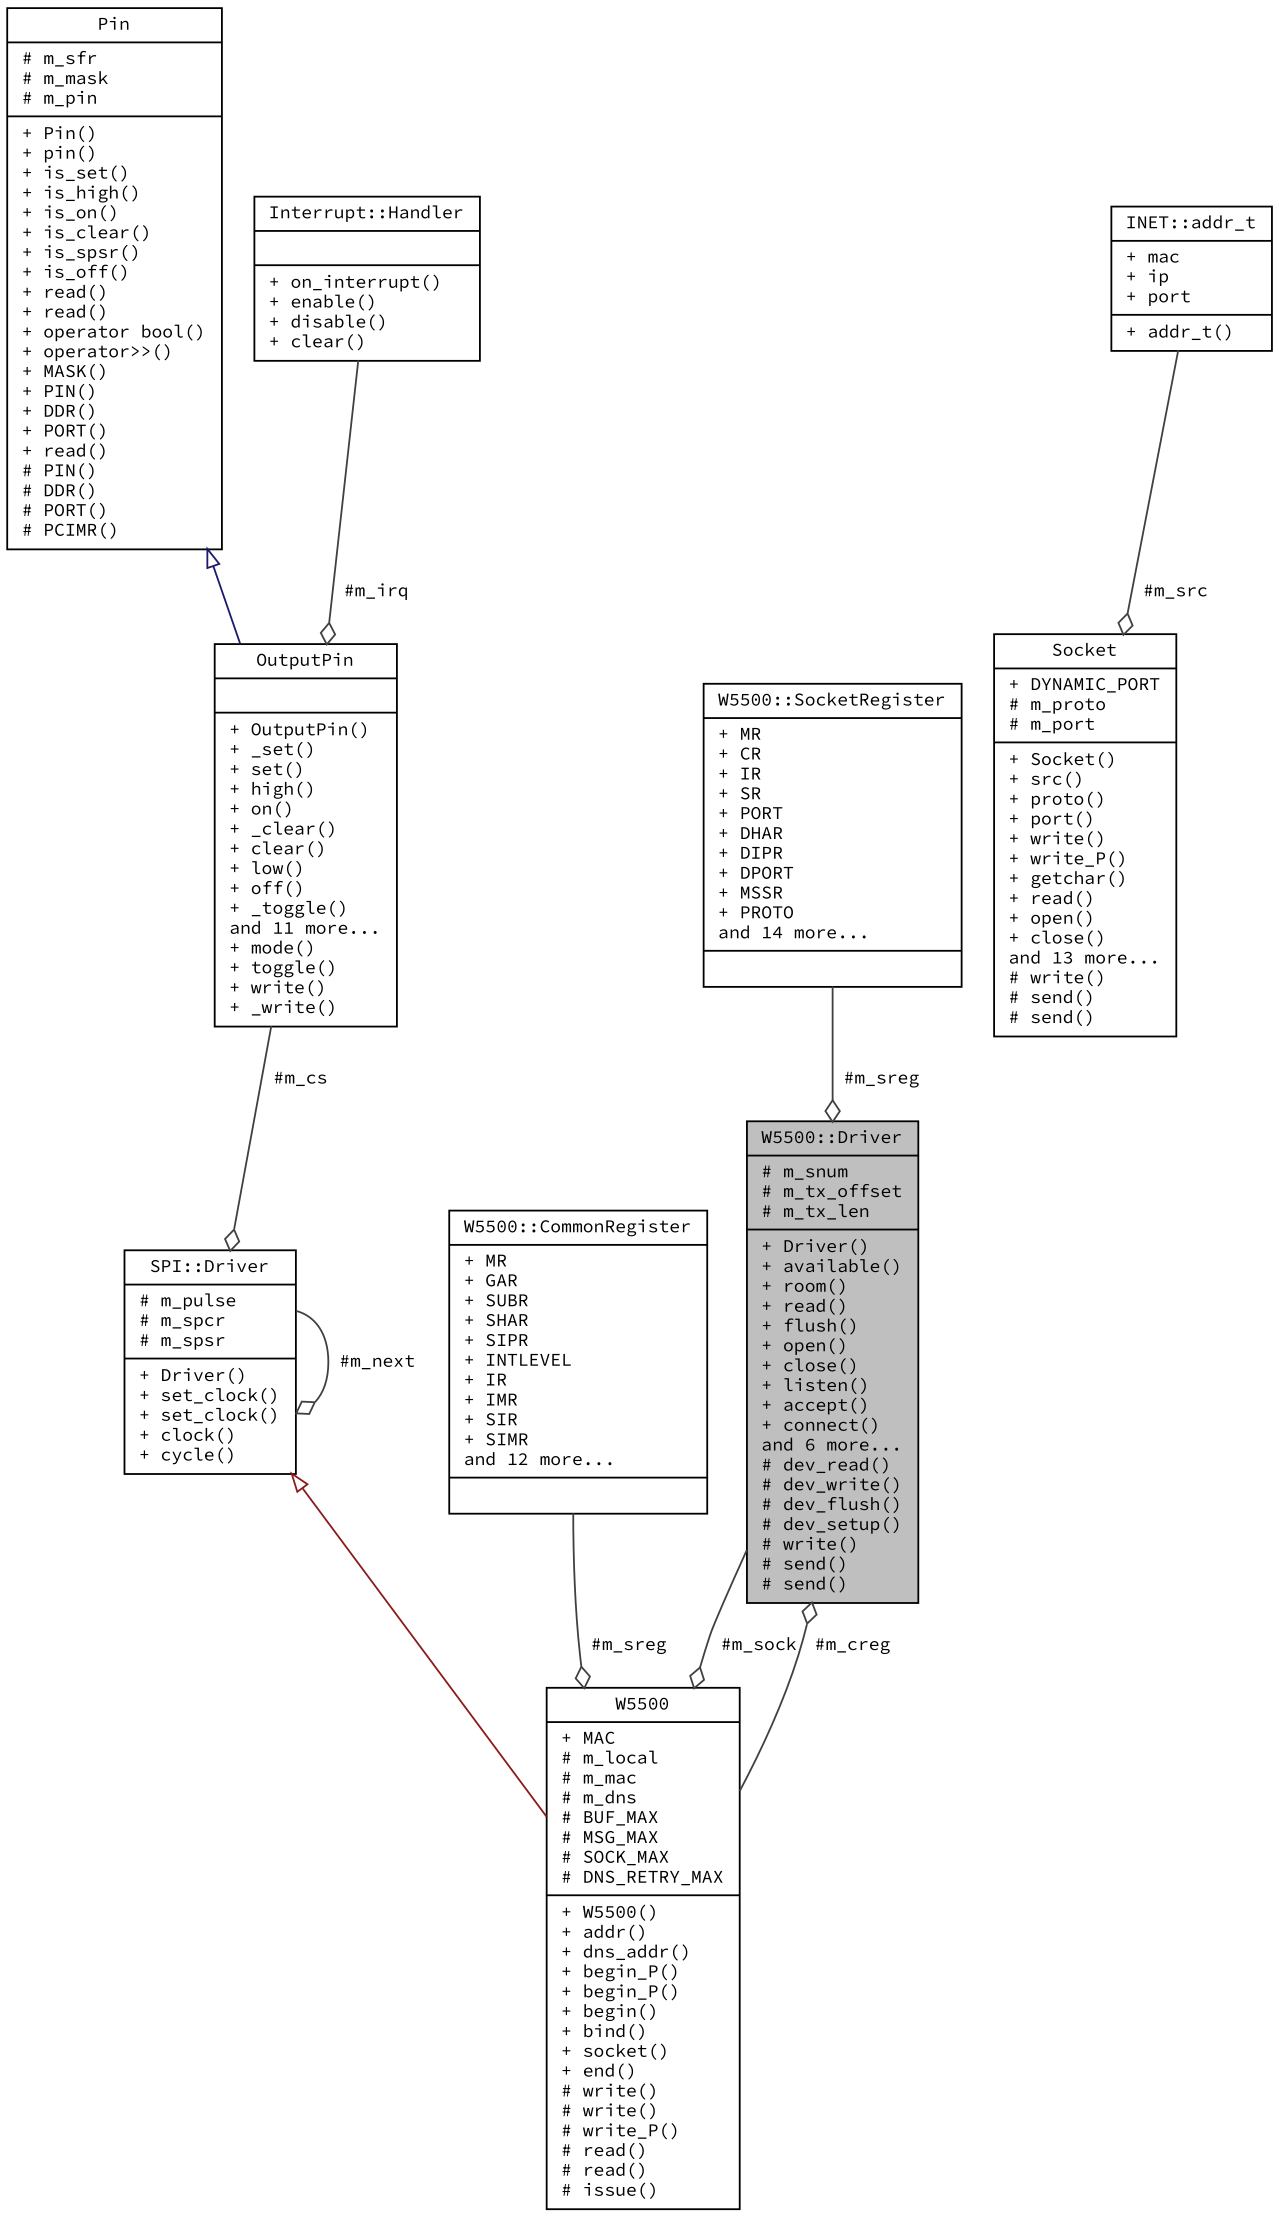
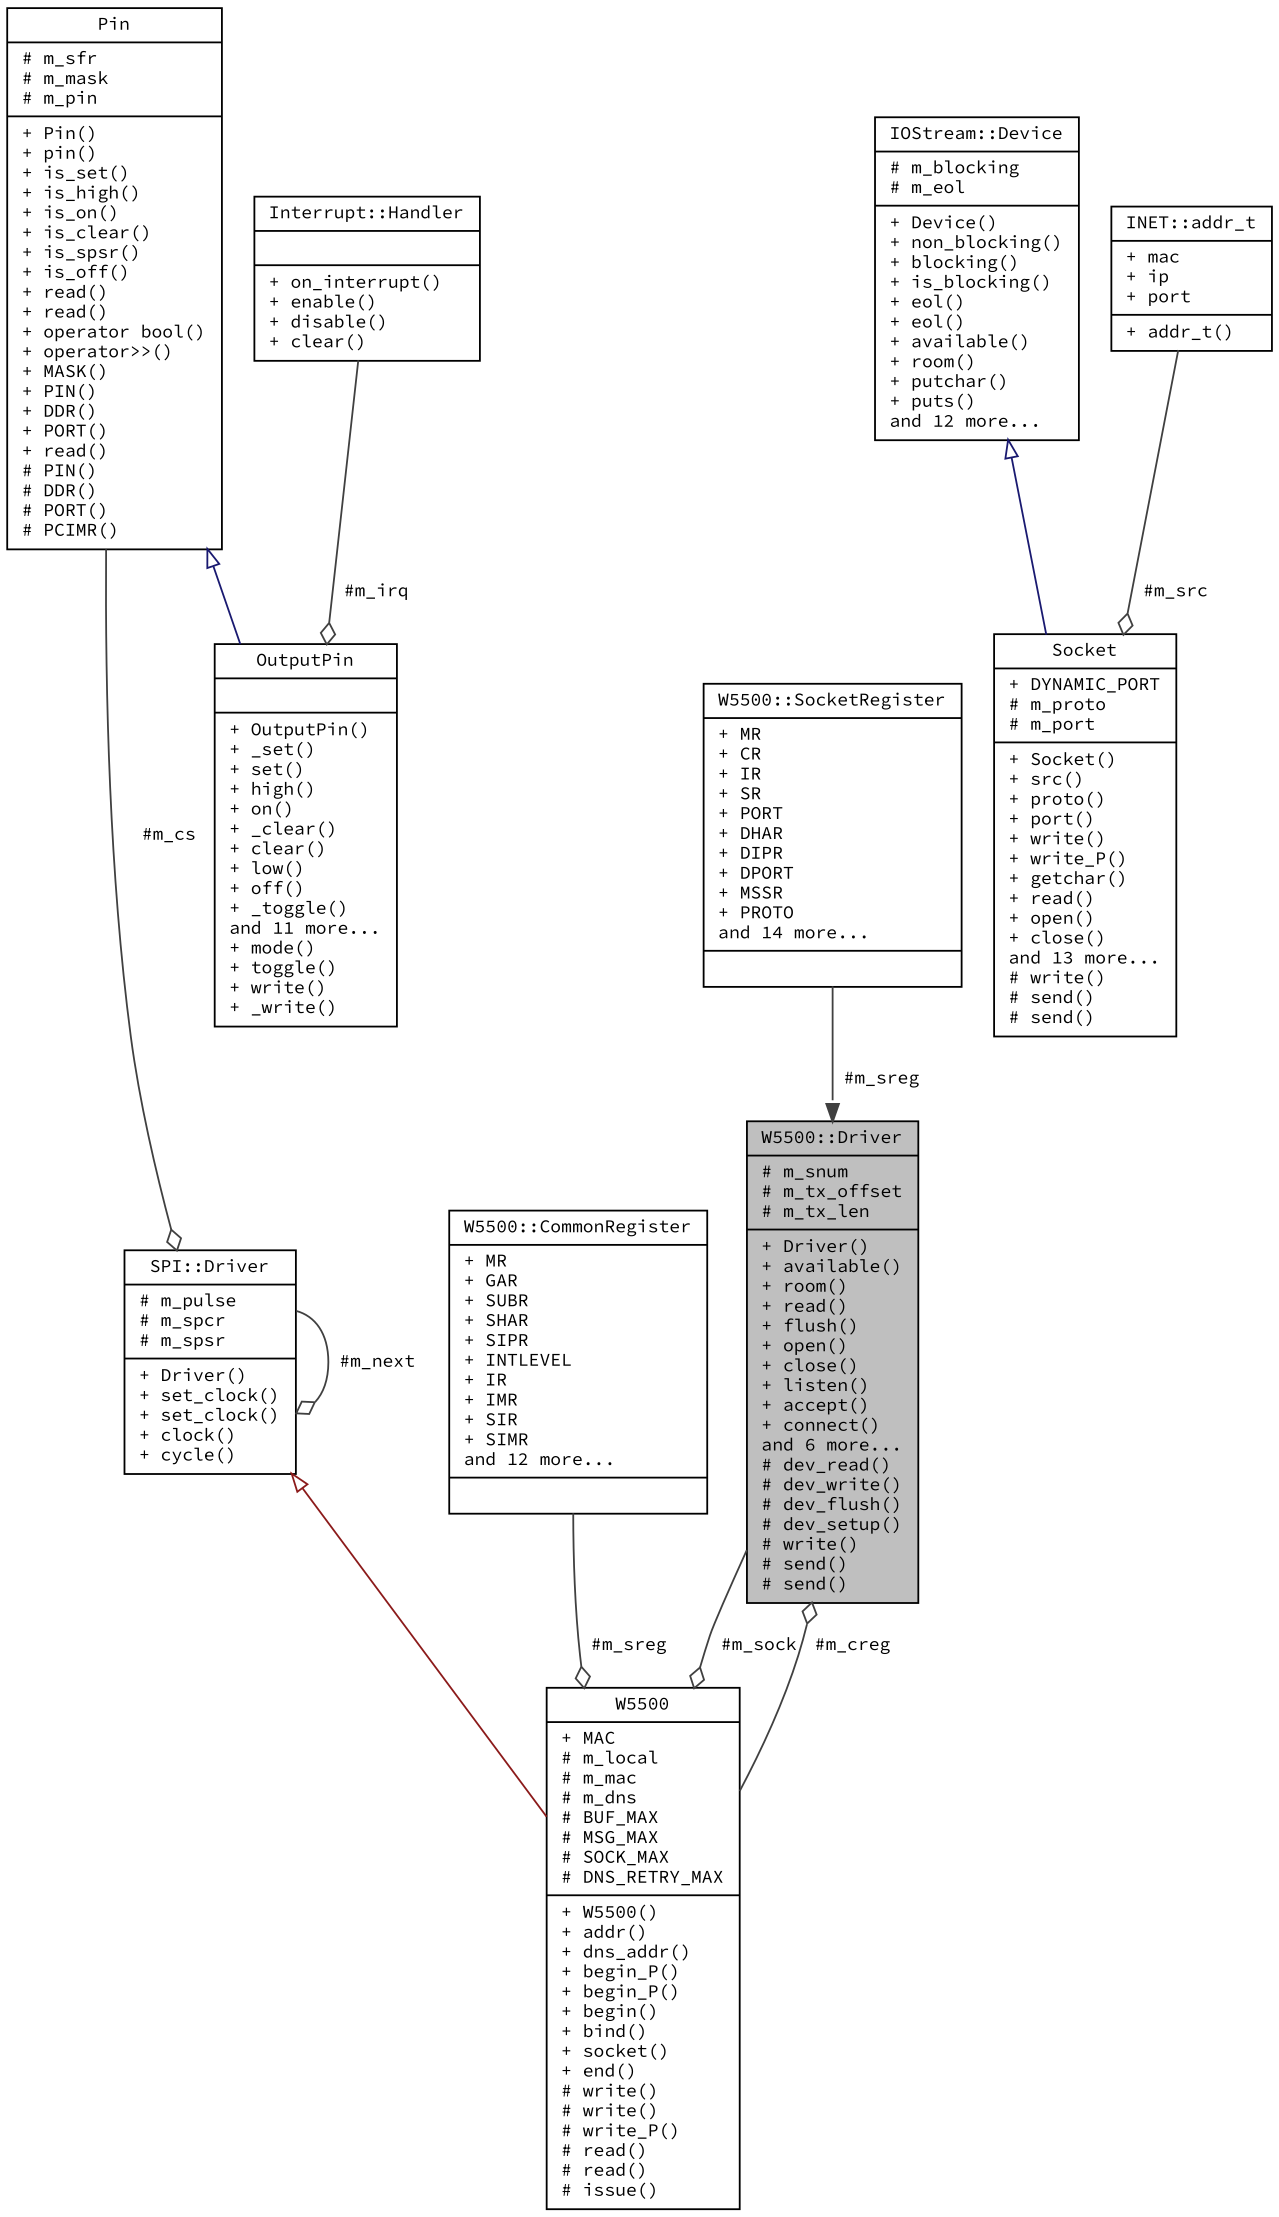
node "IOStream::Device": added
edge "W5500::SocketRegister" -> "W5500::Driver": arrowhead odiamond -> normal
edge "OutputPin" -> "SPI::Driver": now "Pin" -> "SPI::Driver"
